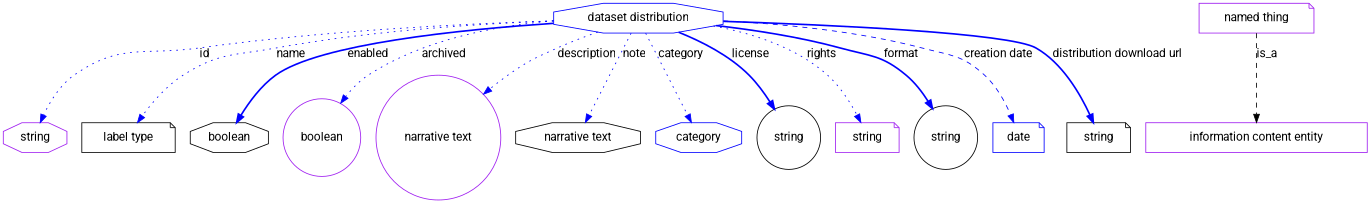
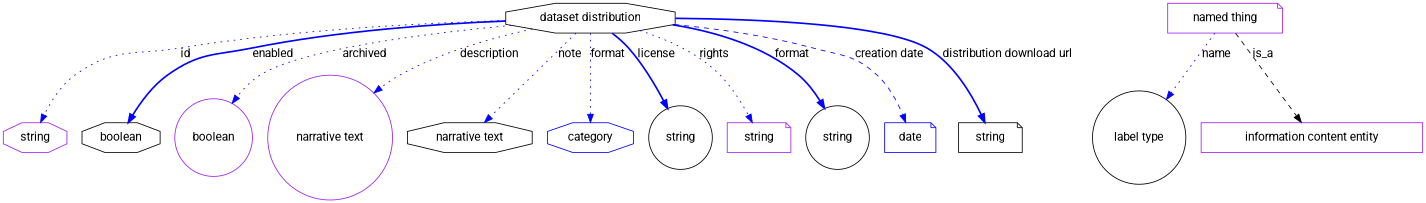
node "dataset distribution": color blue -> black
edge "dataset distribution" -> "label type": now "named thing" -> "label type"
edge "dataset distribution" -> "category": label "category" -> "format"
node "label type": shape note -> circle
